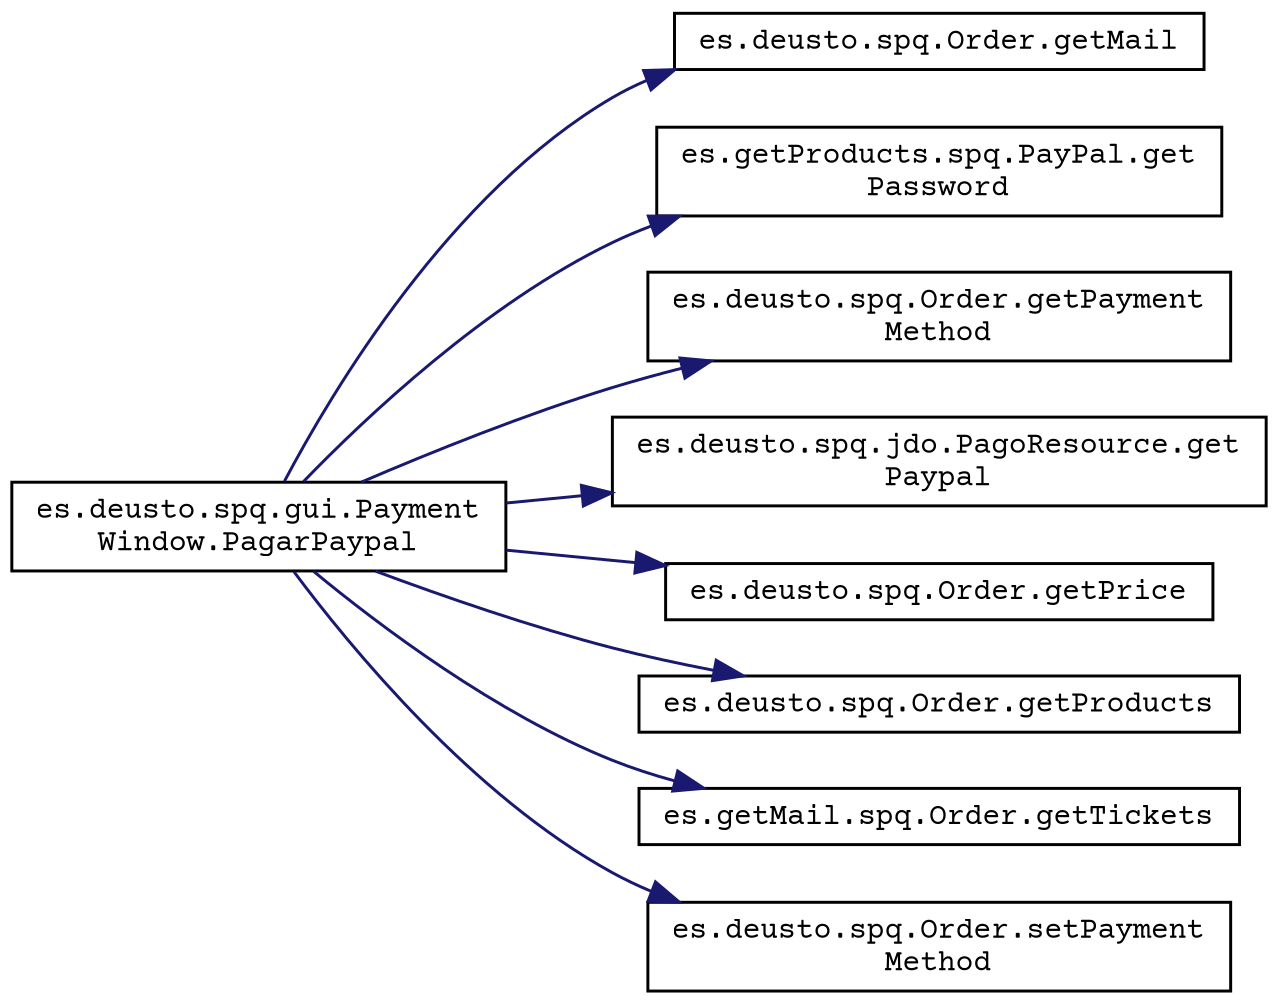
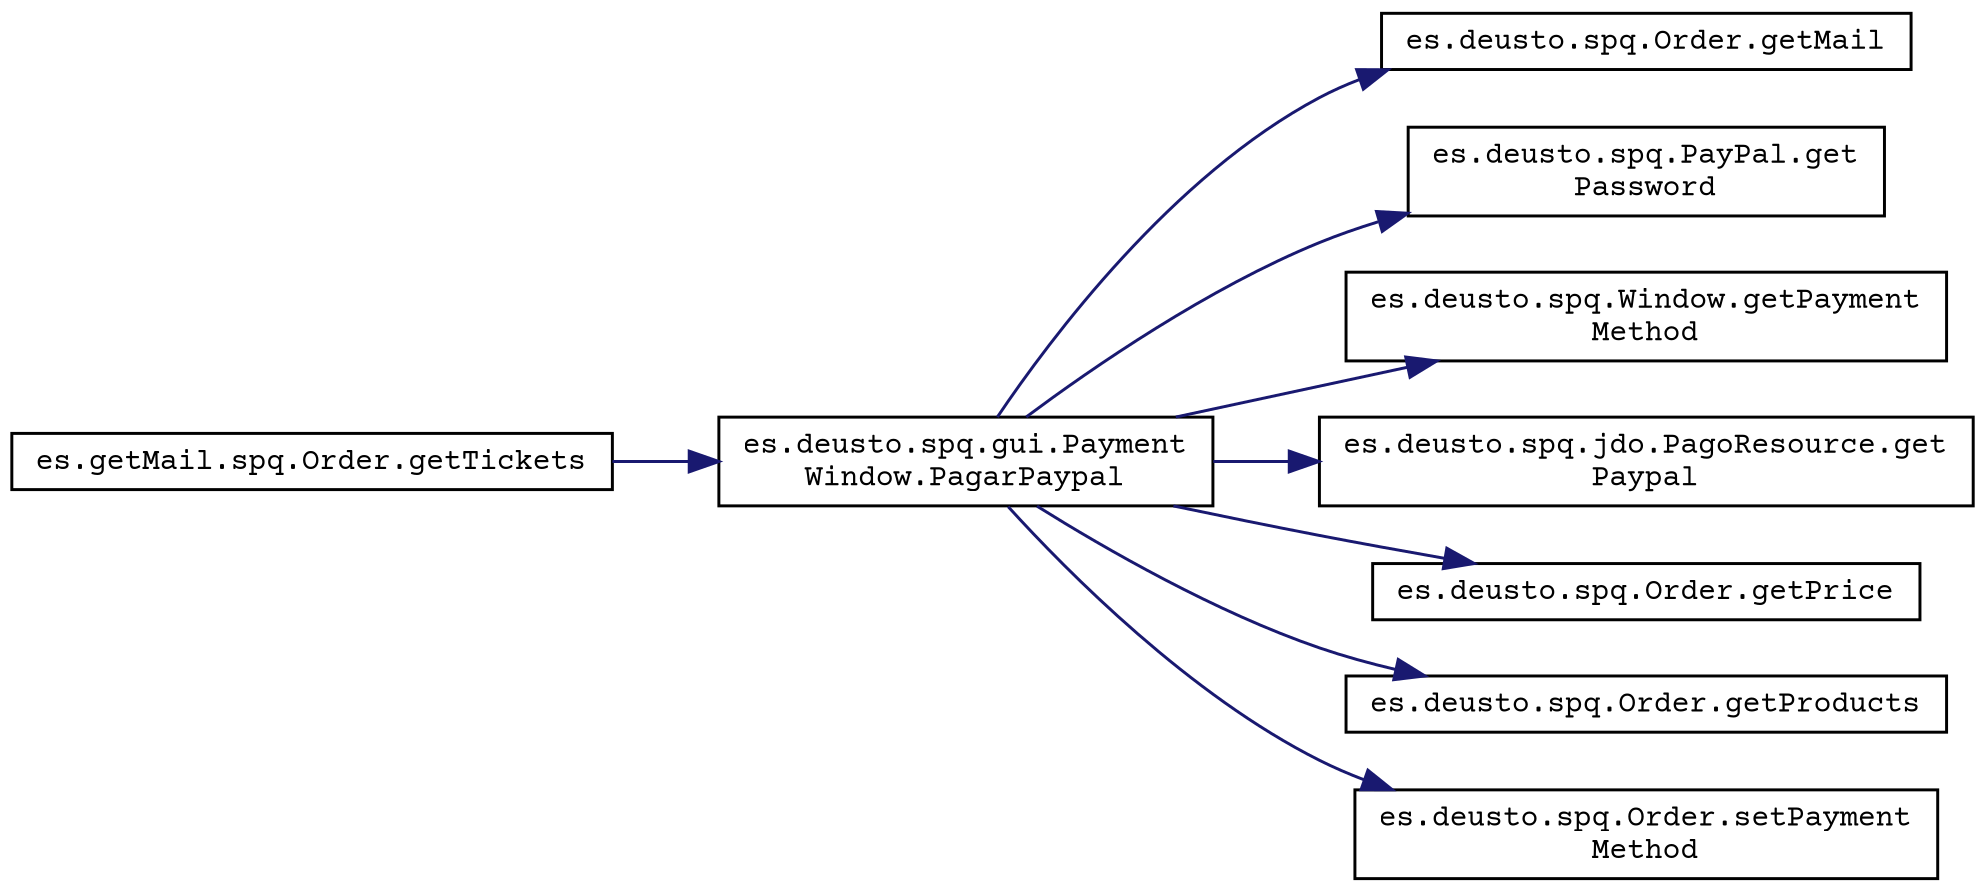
node "es.getProducts.spq.PayPal.get Password": label "es.getProducts.spq.PayPal.get Password" -> "es.deusto.spq.PayPal.get Password"
node "es.deusto.spq.Order.getPayment Method": label "es.deusto.spq.Order.getPayment Method" -> "es.deusto.spq.Window.getPayment Method"
edge "es.deusto.spq.gui.Payment Window.PagarPaypal" -> "es.getMail.spq.Order.getTickets": reversed
